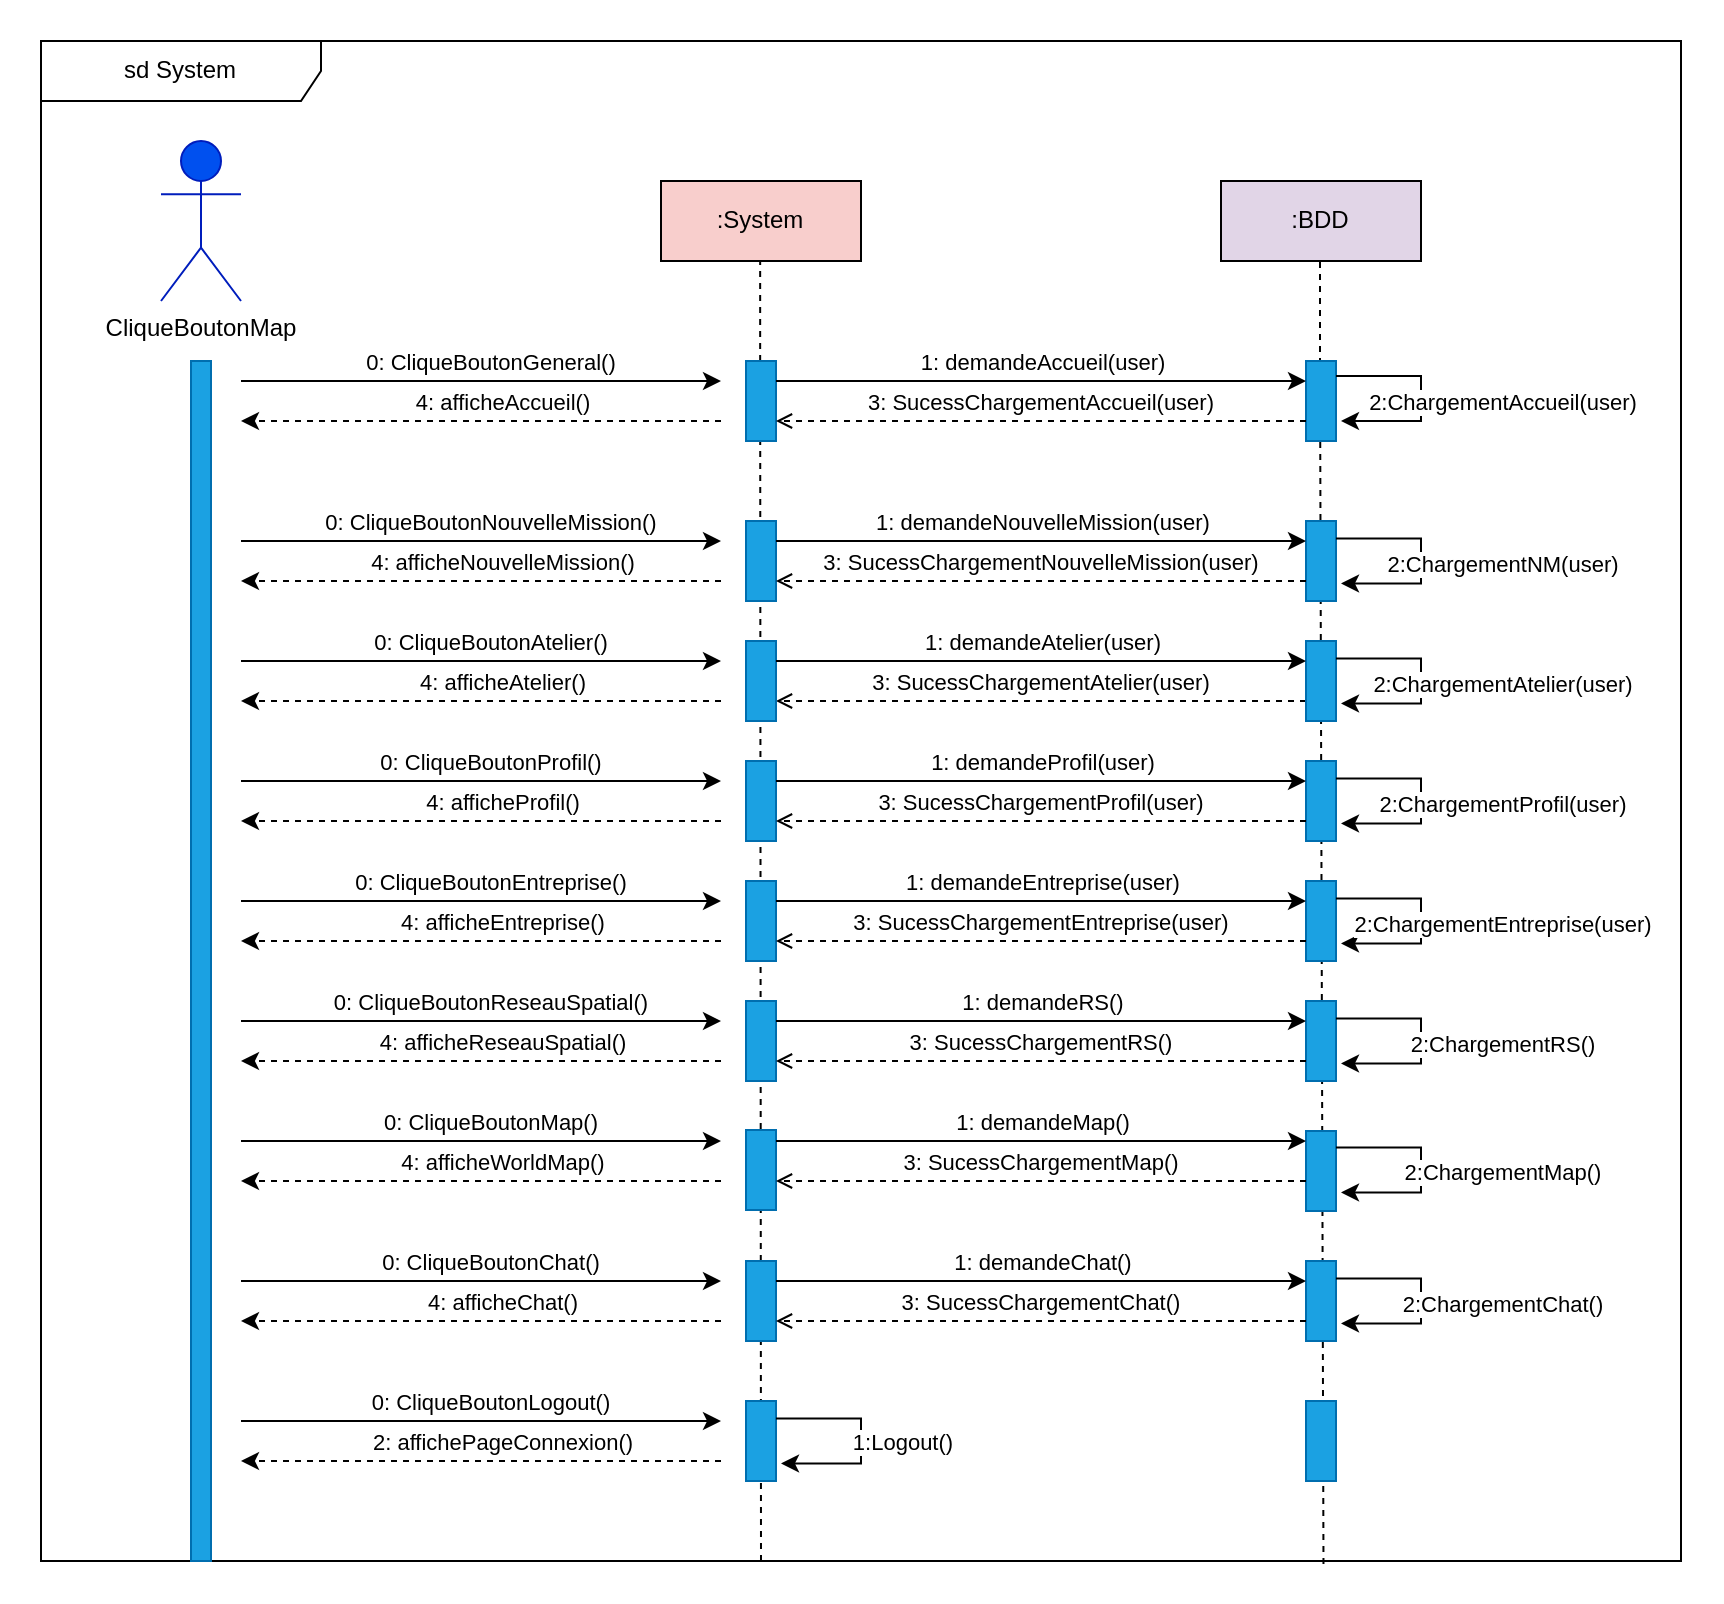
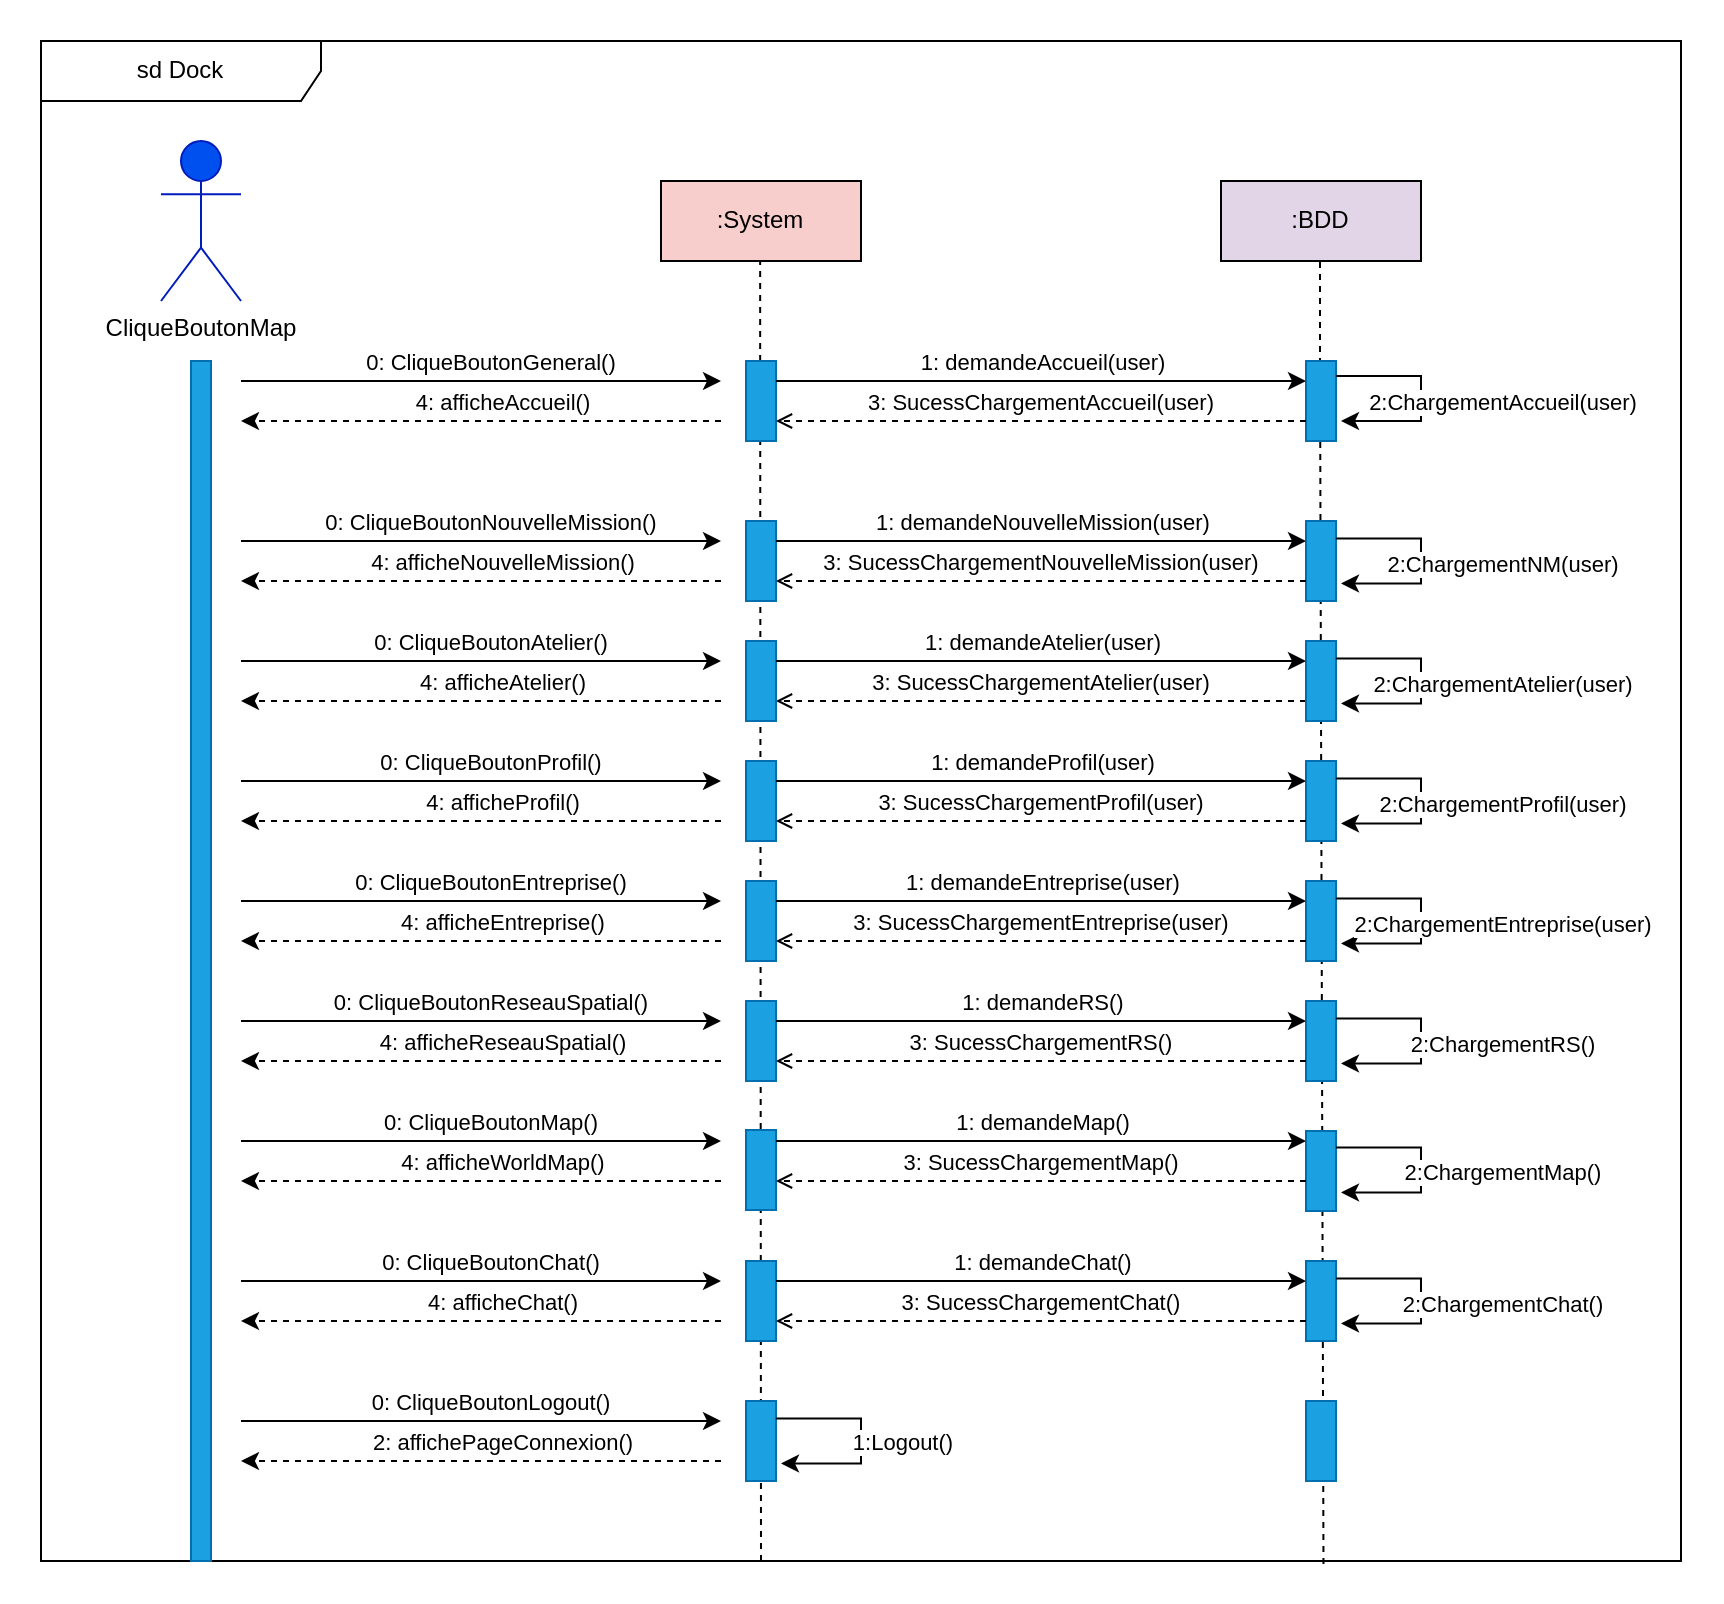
node "sd System": label "sd System" -> "sd Dock"
